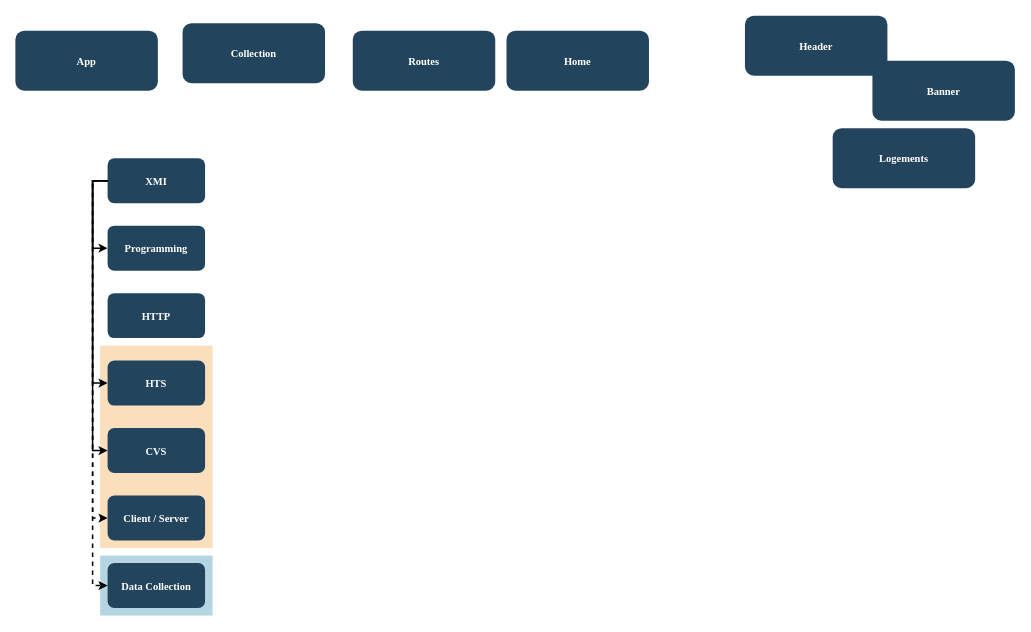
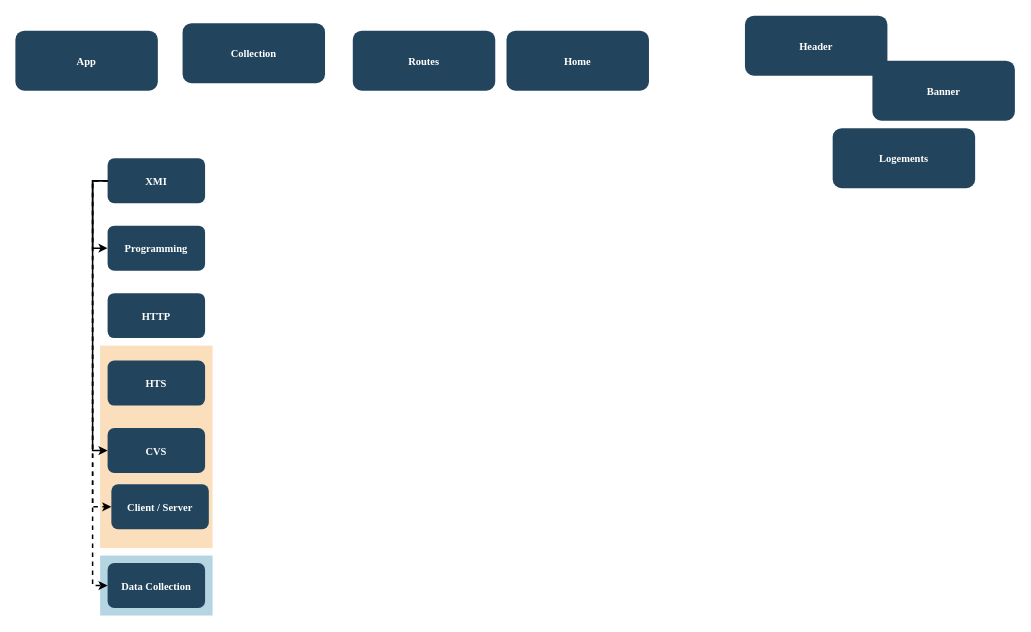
edge "XMI" -> "HTS": removed
node "Client / Server": moved (156, 518) -> (160, 507)
